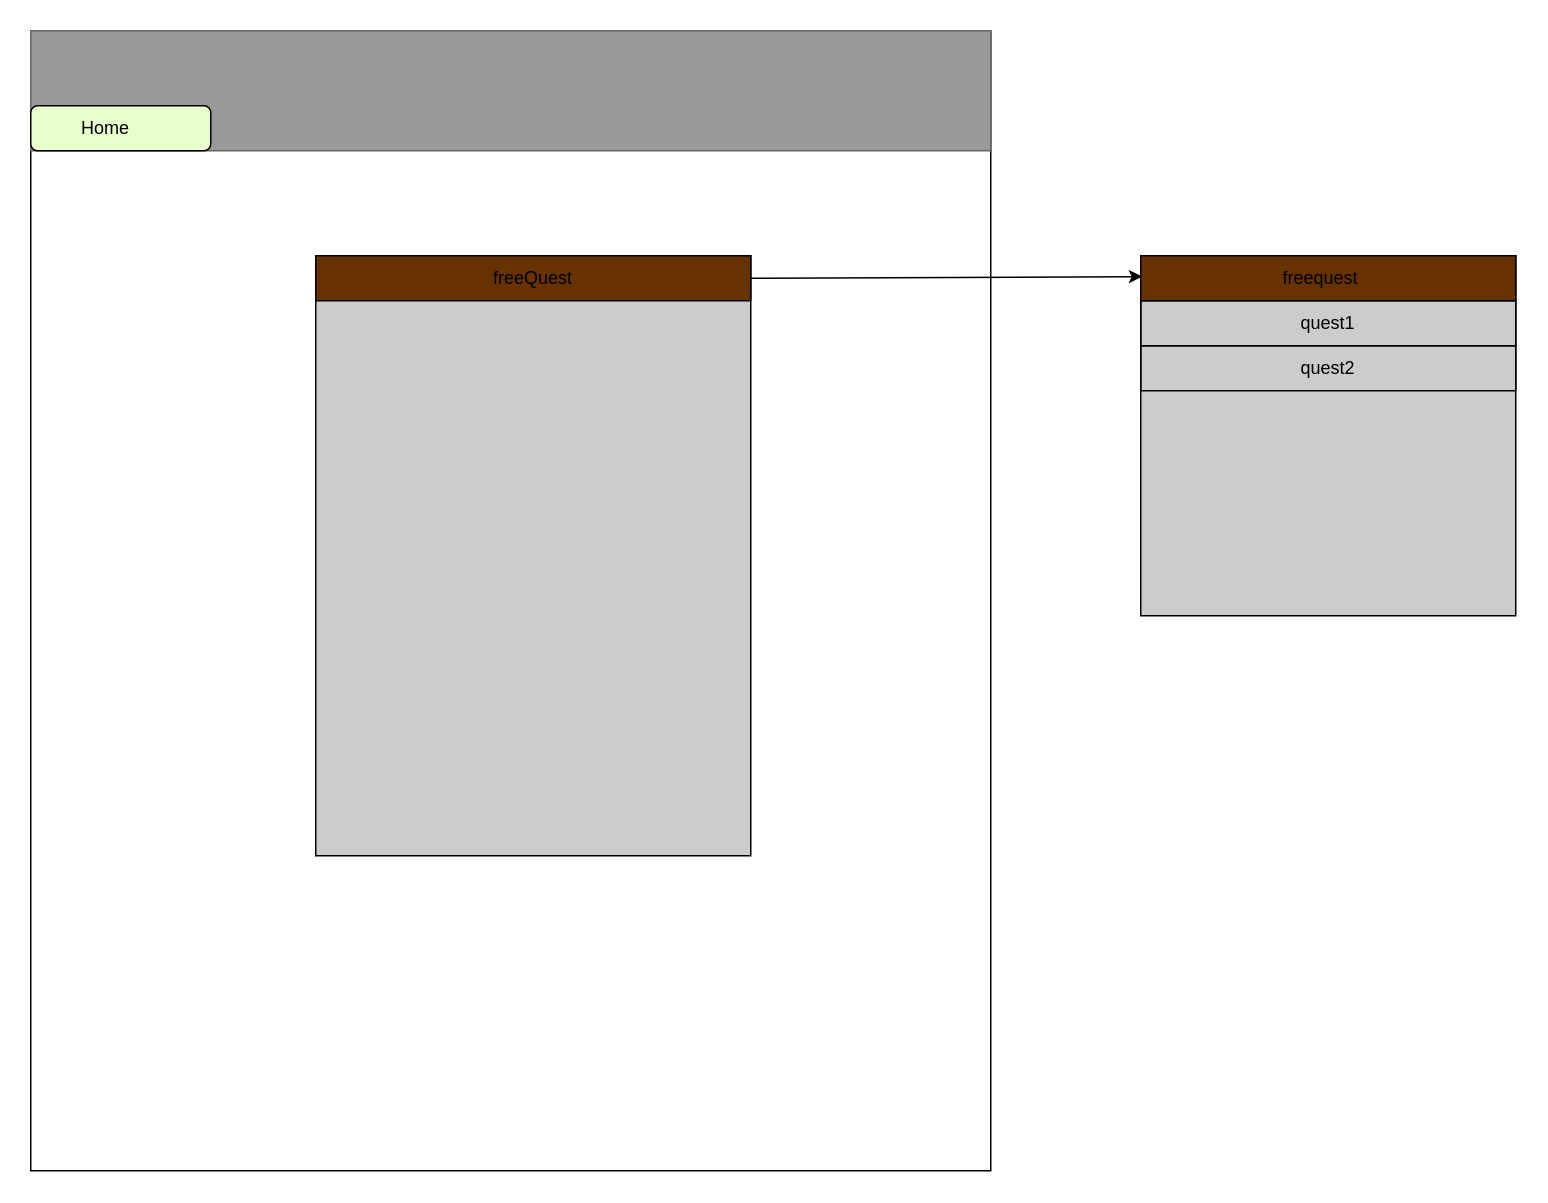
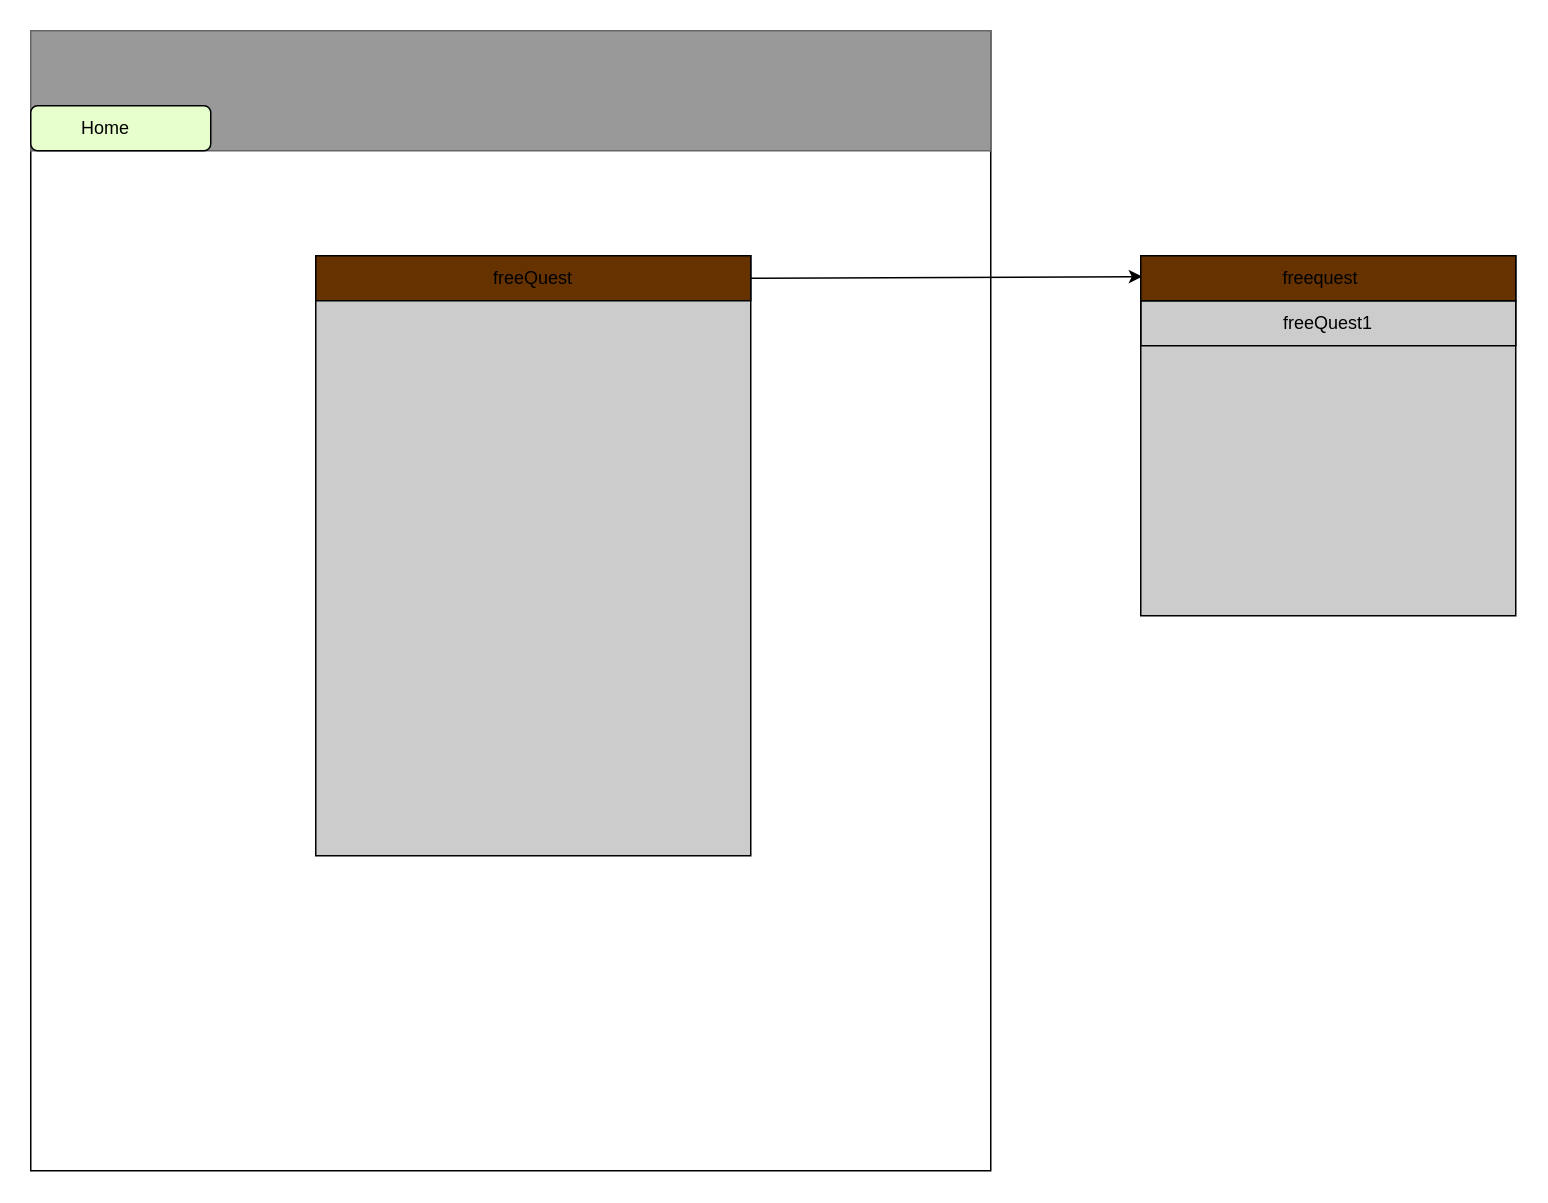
node "quest1": label "quest1" -> "freeQuest1"
node "quest2": removed
